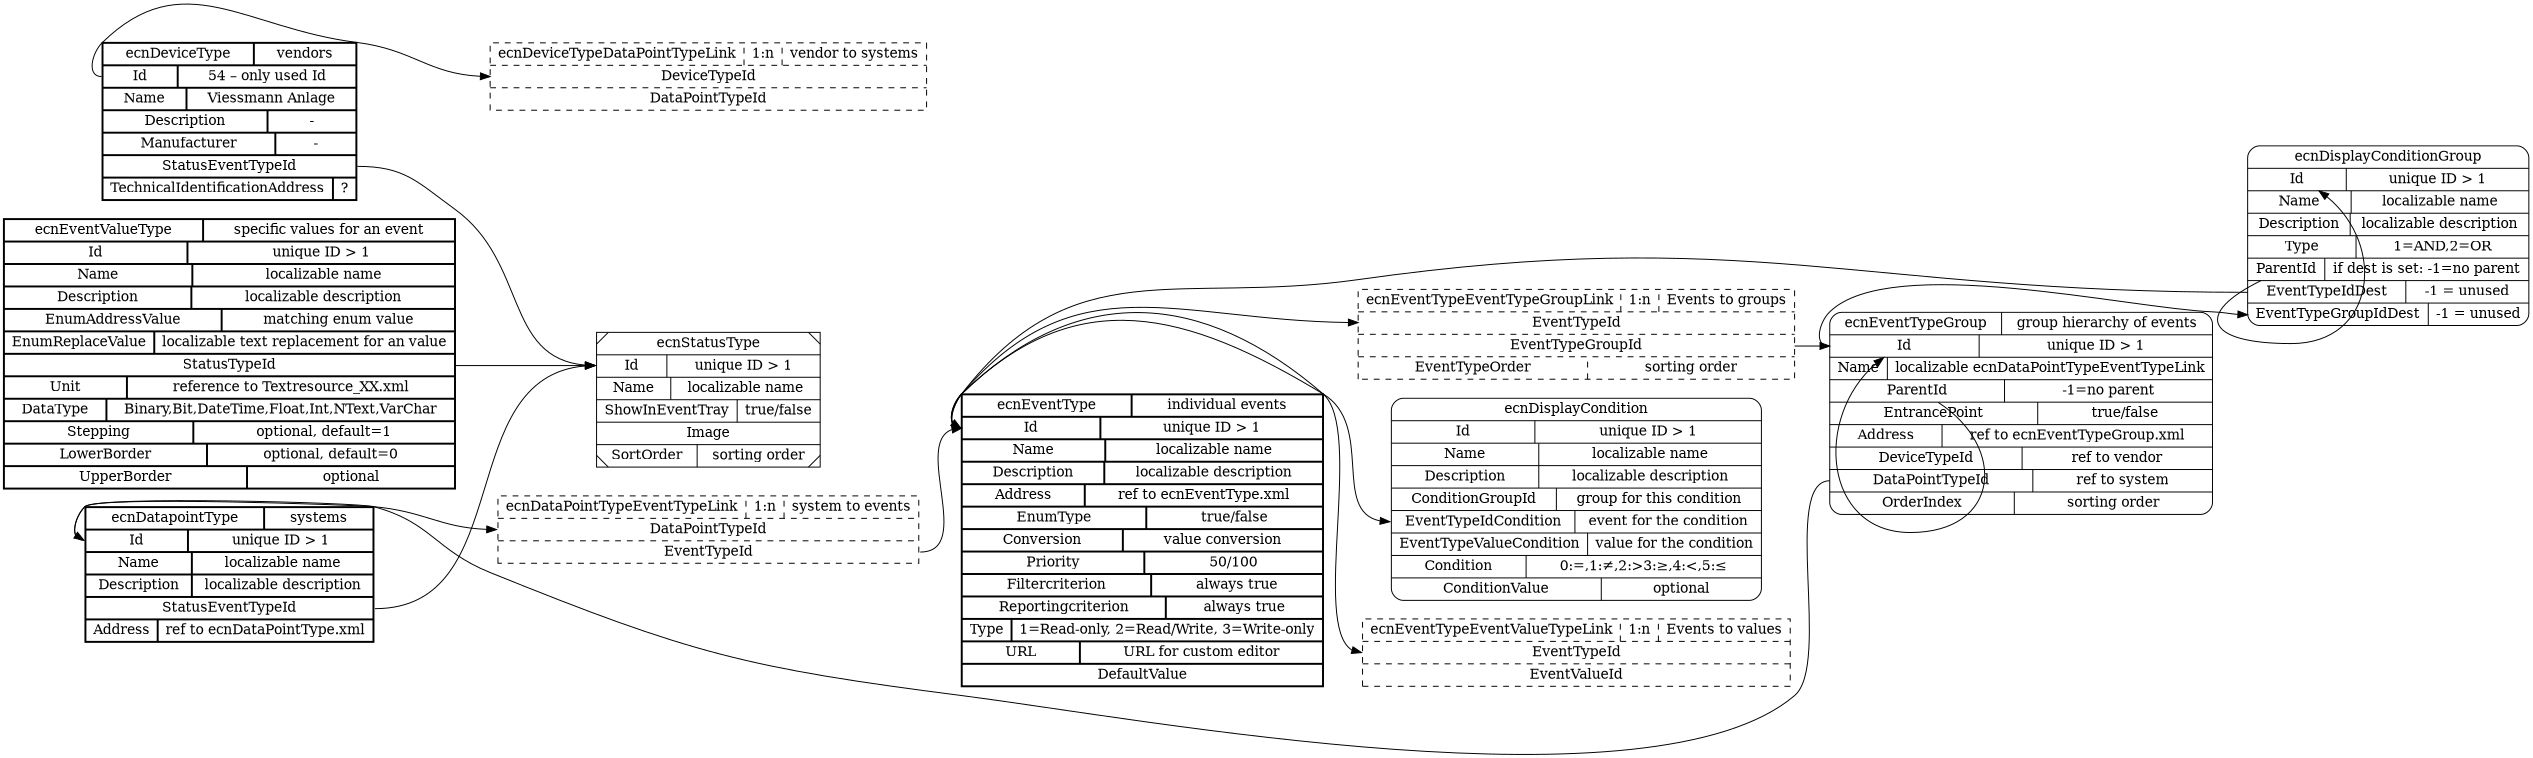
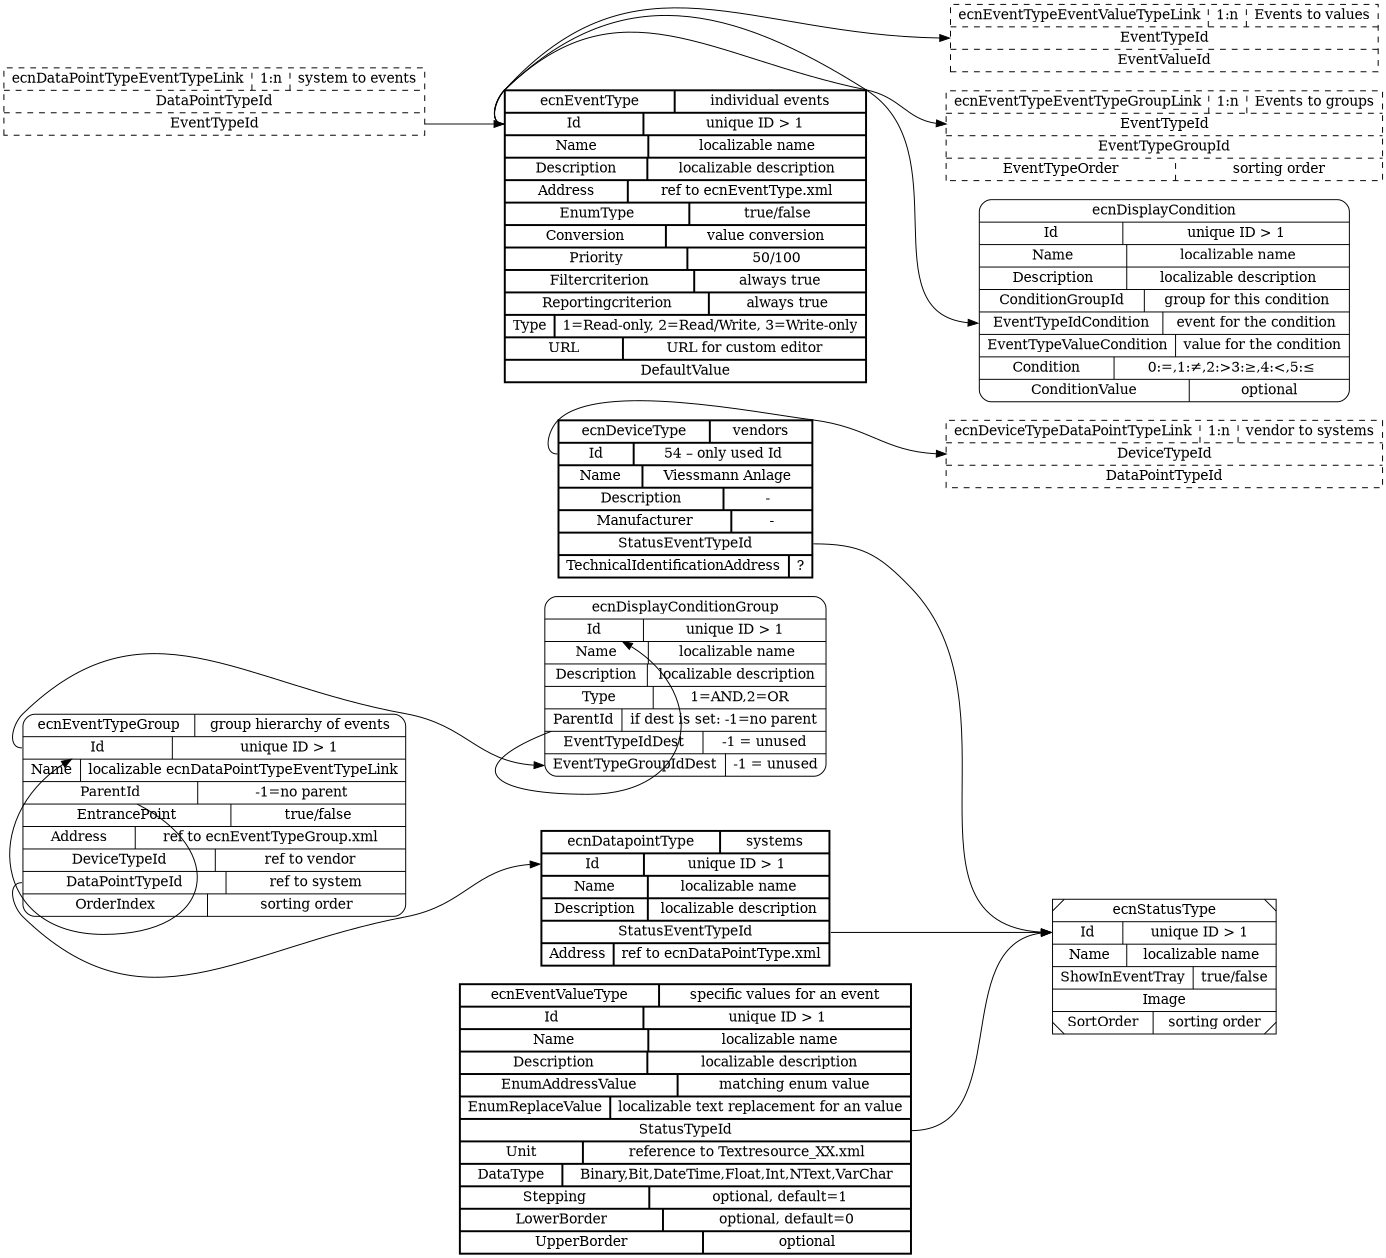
edge "ecnDisplayConditionGroup" -> "ecnEventType": removed
edge "ecnEventTypeEventTypeGroupLink" -> "ecnEventTypeGroup": removed
edge "ecnDatapointType" -> "ecnDataPointTypeEventTypeLink": removed
